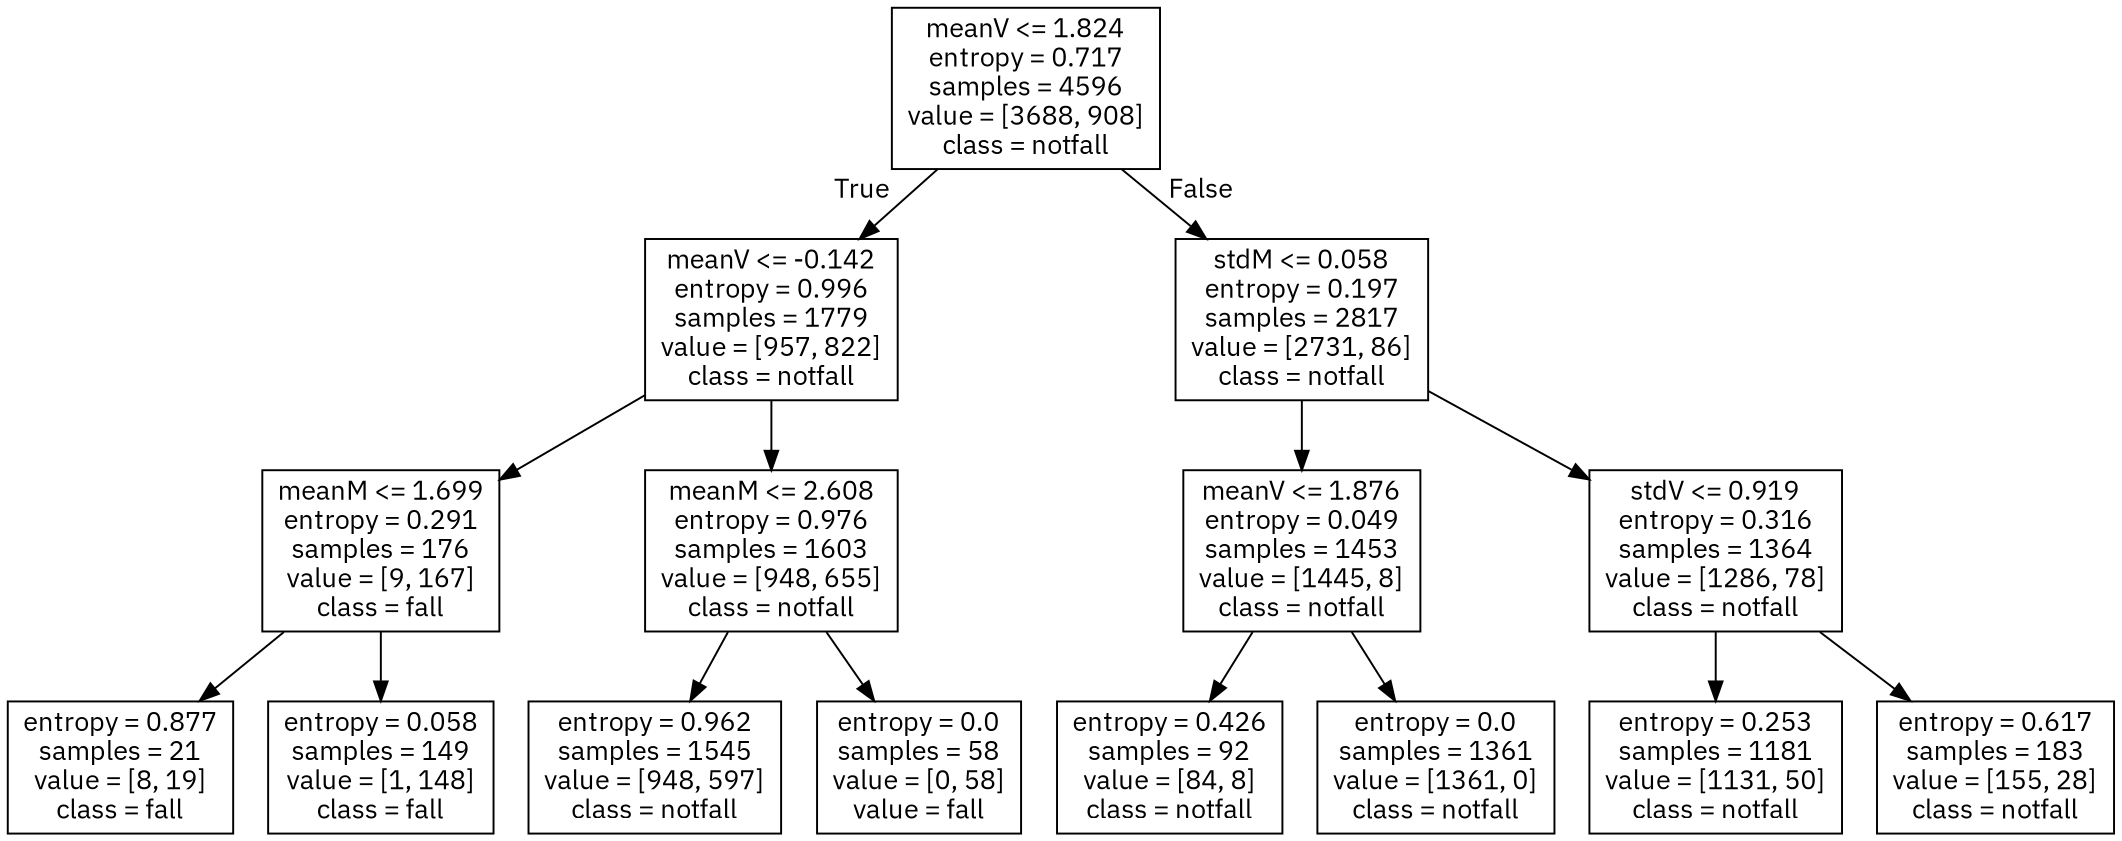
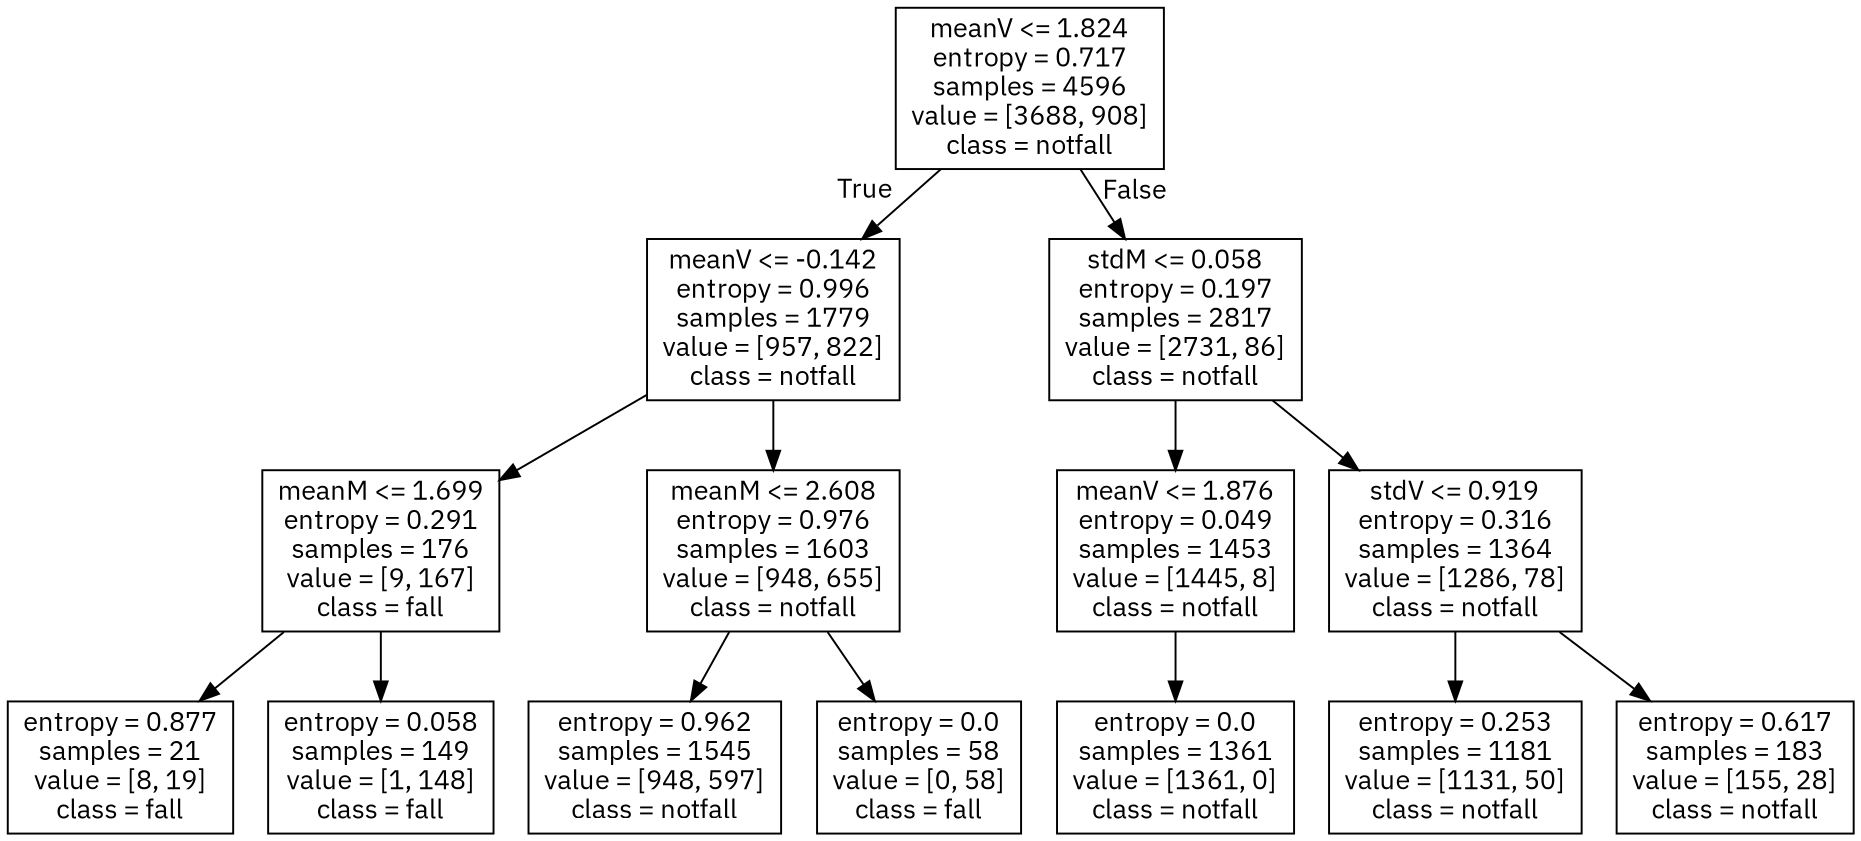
node "entropy = 0.0 samples = 58 value = [0, 58] value = fall": label "entropy = 0.0 samples = 58 value = [0, 58] value = fall" -> "entropy = 0.0 samples = 58 value = [0, 58] class = fall"
node "entropy = 0.426 samples = 92 value = [84, 8] class = notfall": removed
